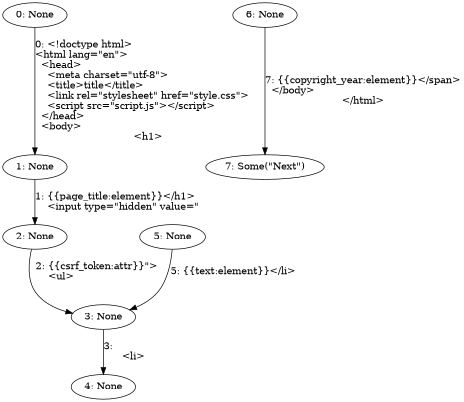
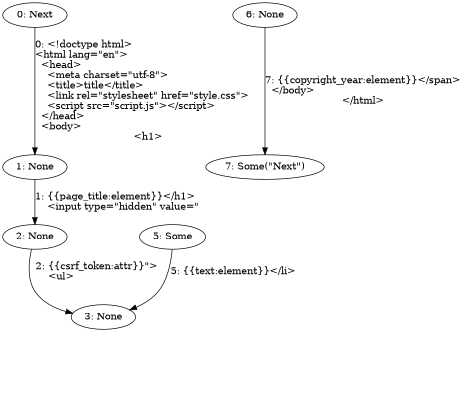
node "0: None": label "0: None" -> "0: Next"
node "5: None": label "5: None" -> "5: Some"
node "4: None": removed
